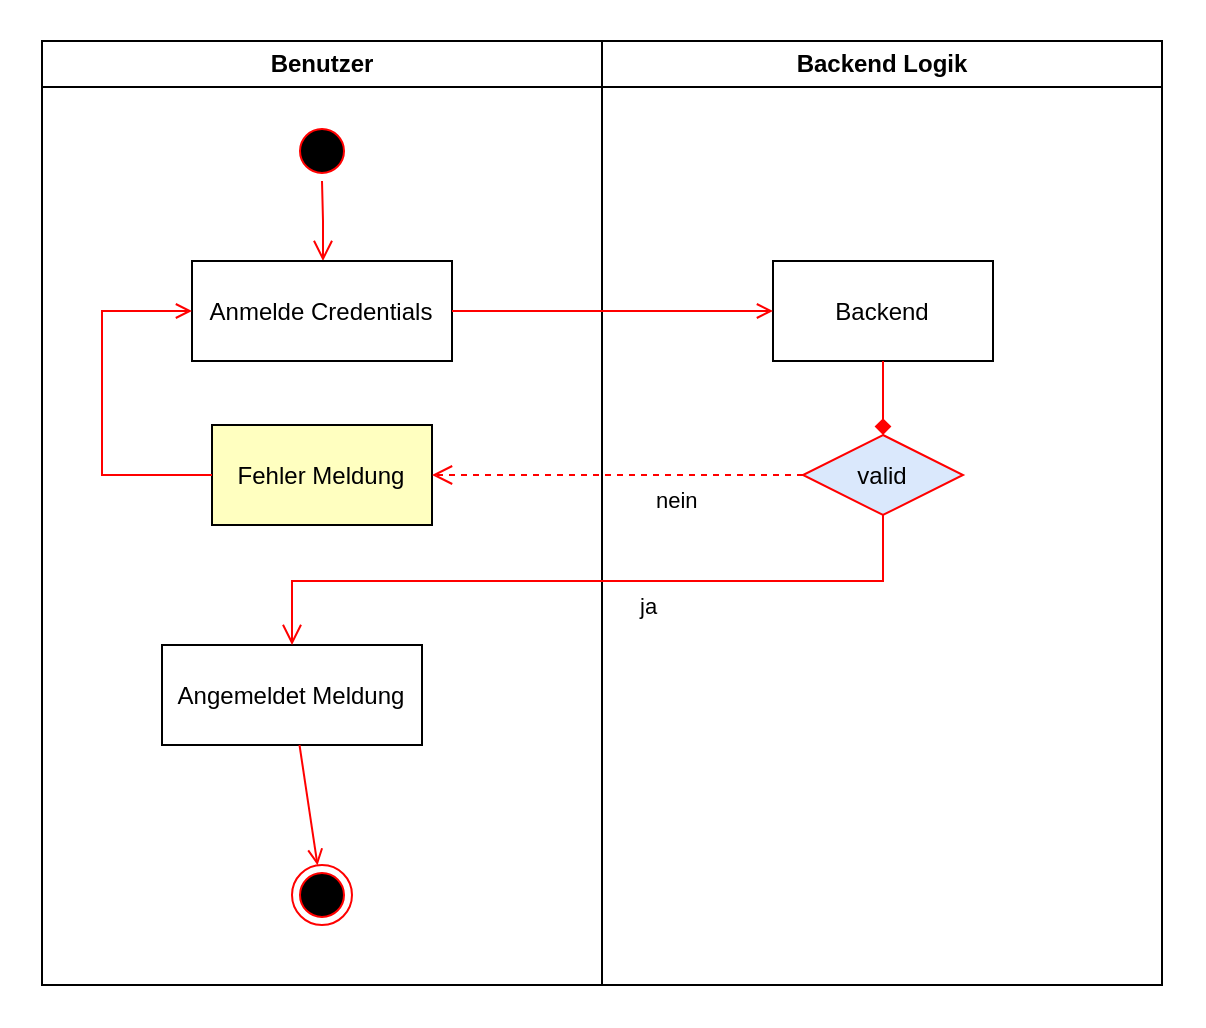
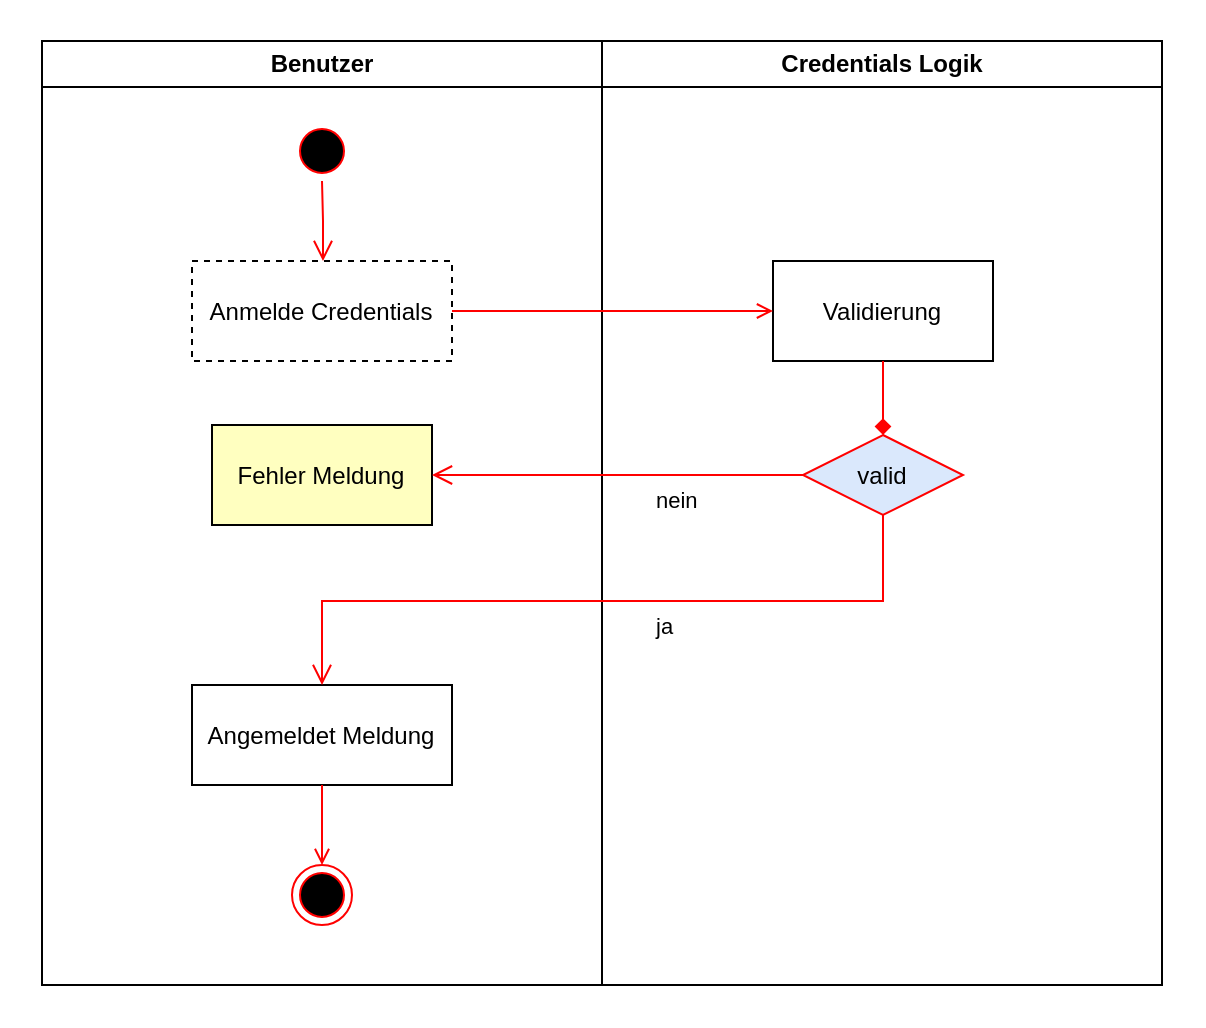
node "Backend Logik": label "Backend Logik" -> "Credentials Logik"
node "Anmelde Credentials": style solid -> dashed
node "Backend": label "Backend" -> "Validierung"
edge "Fehler Meldung" -> "Anmelde Credentials": removed
edge "valid" -> "Fehler Meldung": style dashed -> solid
node "Angemeldet Meldung": moved (292, 695) -> (322, 735)
